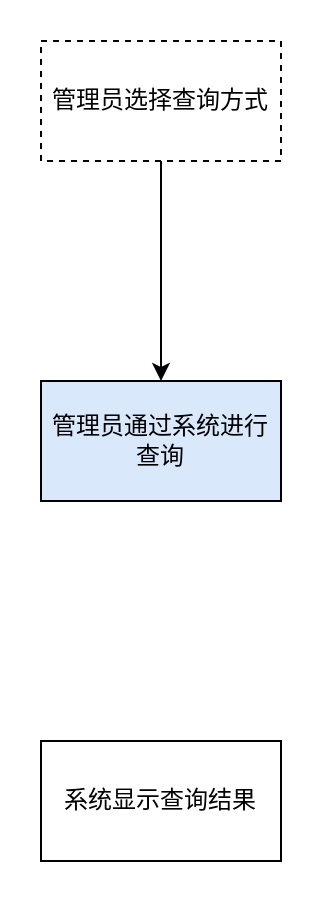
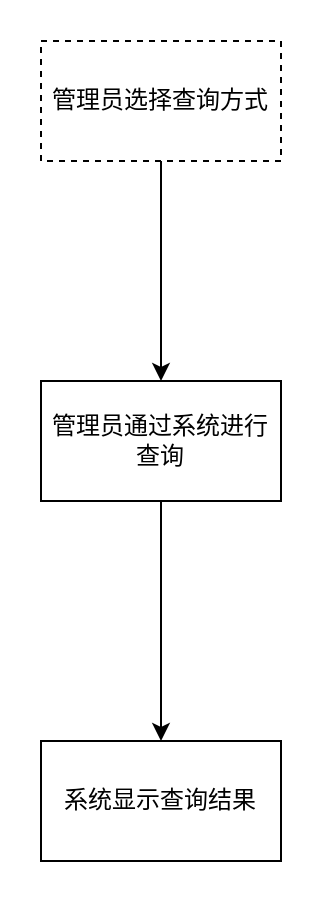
node "管理员通过系统进行查询": fillcolor #dae8fc -> #ffffff
edge "管理员通过系统进行查询" -> "系统显示查询结果": added
